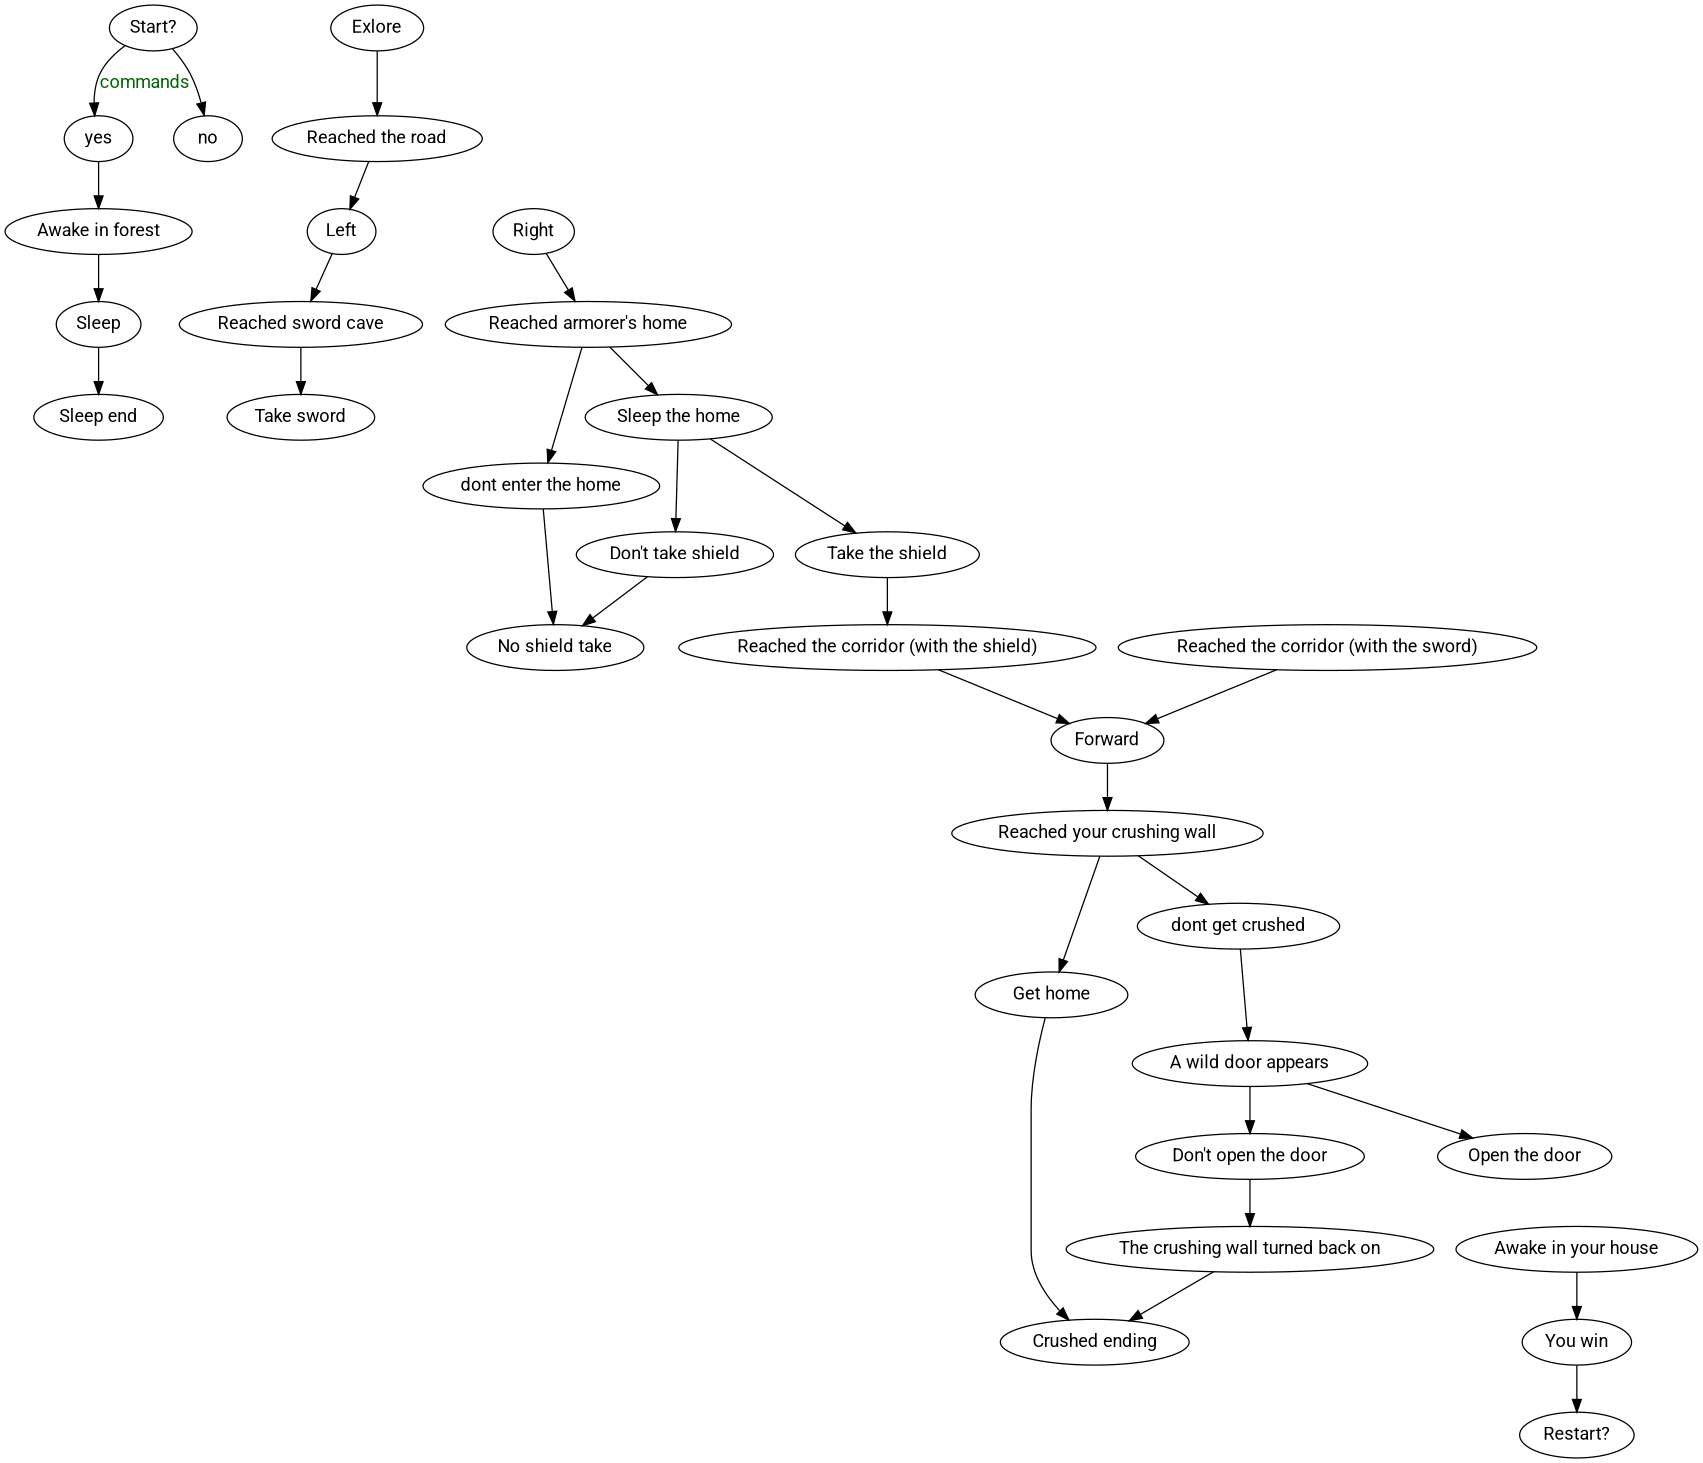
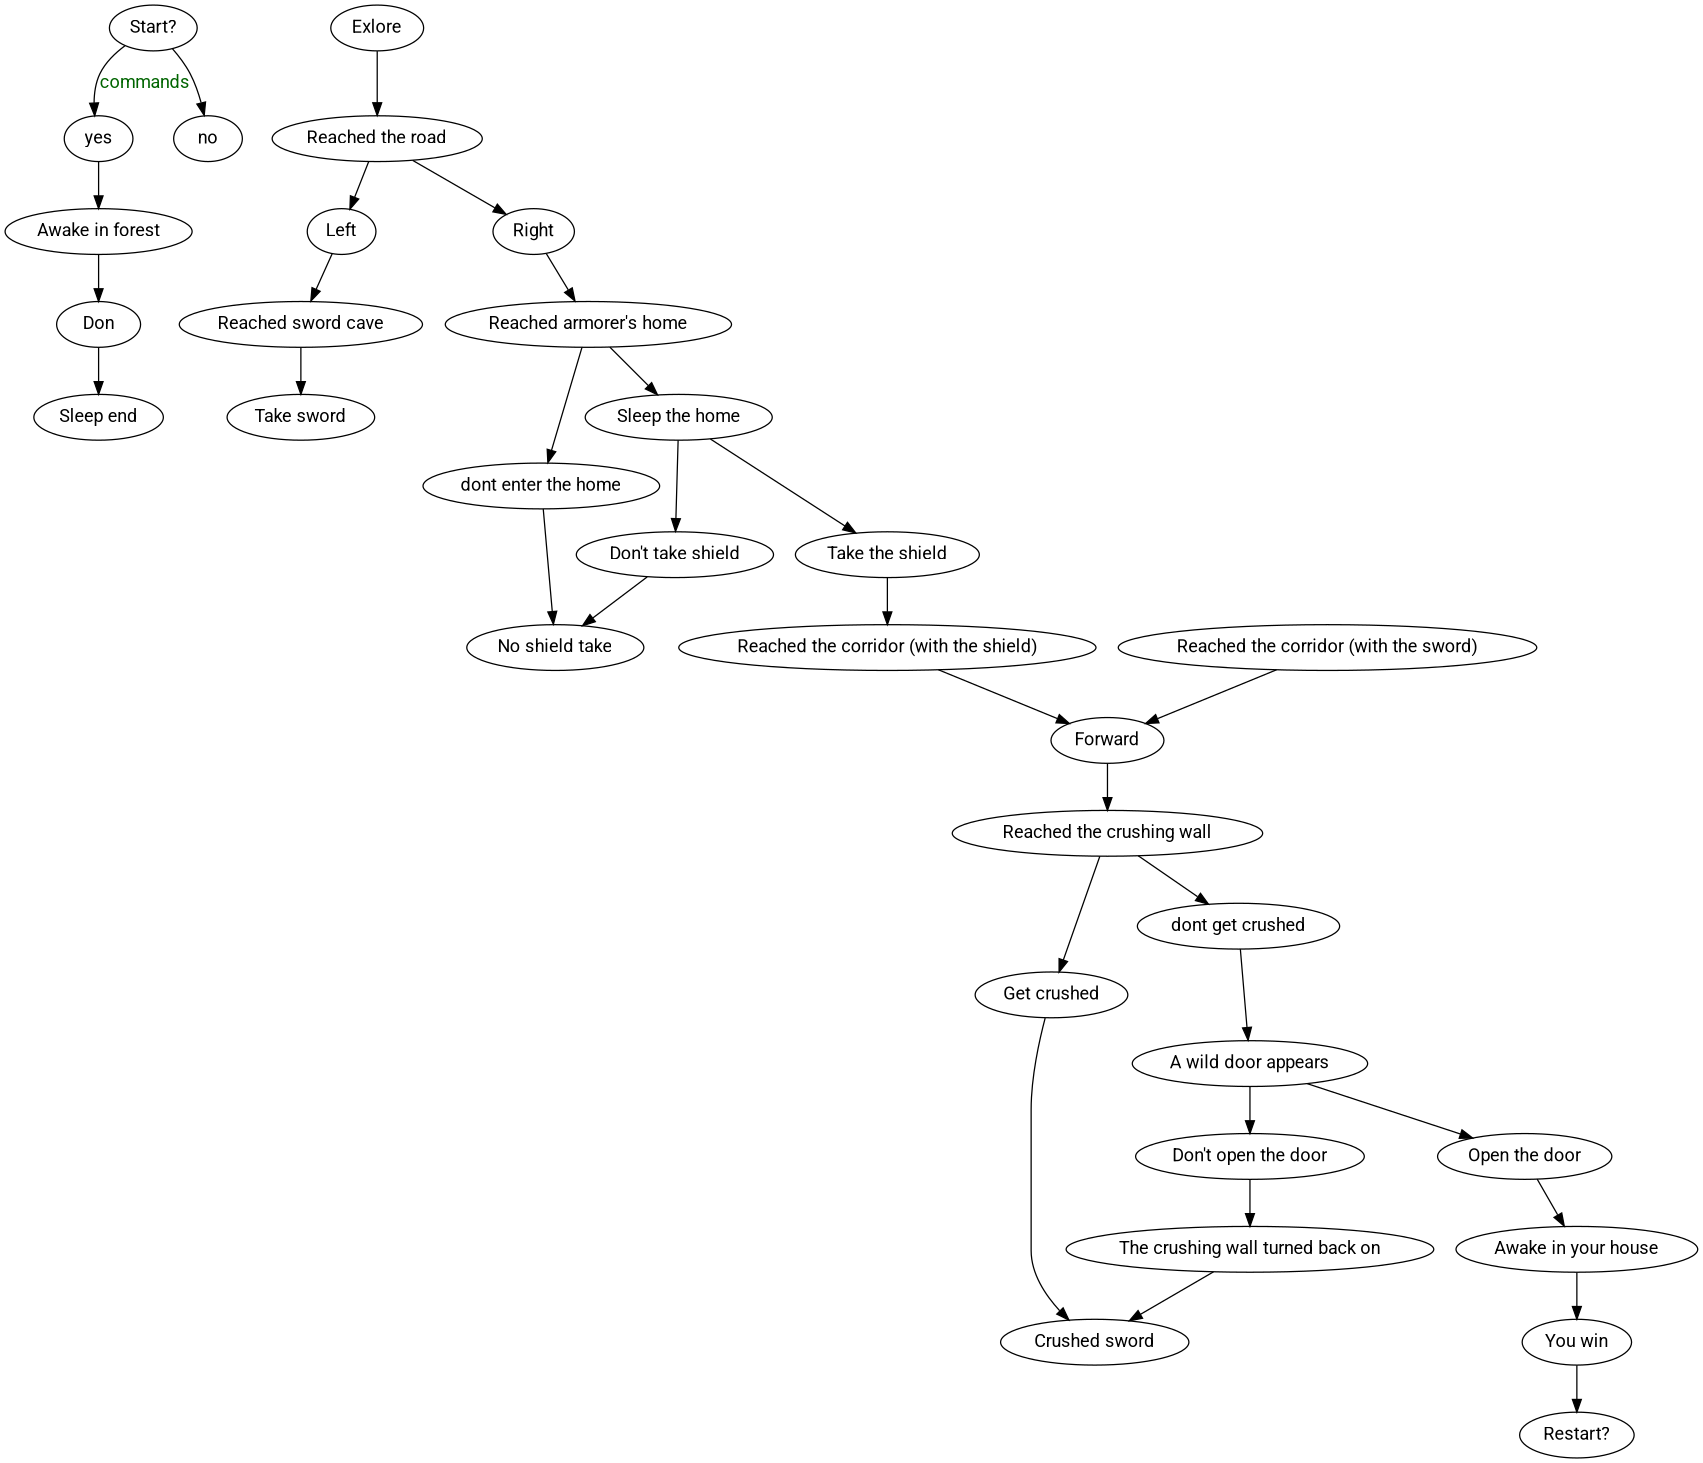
edge "Reached the road" -> "Right": added
node "Sleep": label "Sleep" -> "Don"
node "Reached your crushing wall": label "Reached your crushing wall" -> "Reached the crushing wall"
node "Get home": label "Get home" -> "Get crushed"
edge "Open the door" -> "Awake in your house": added
node "Crushed ending": label "Crushed ending" -> "Crushed sword"
